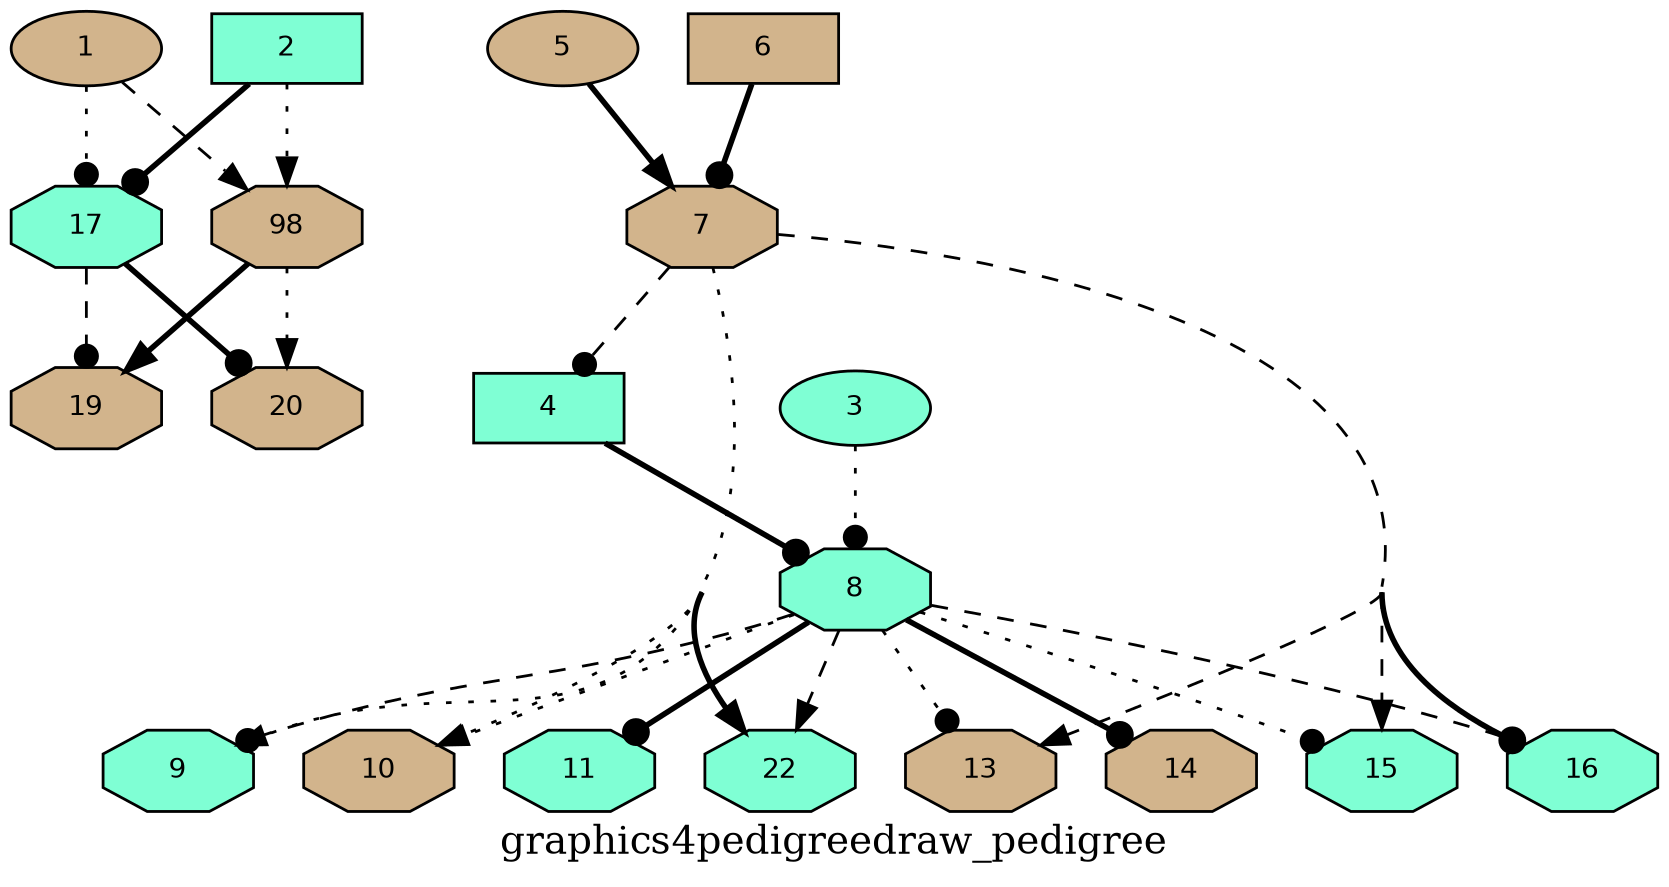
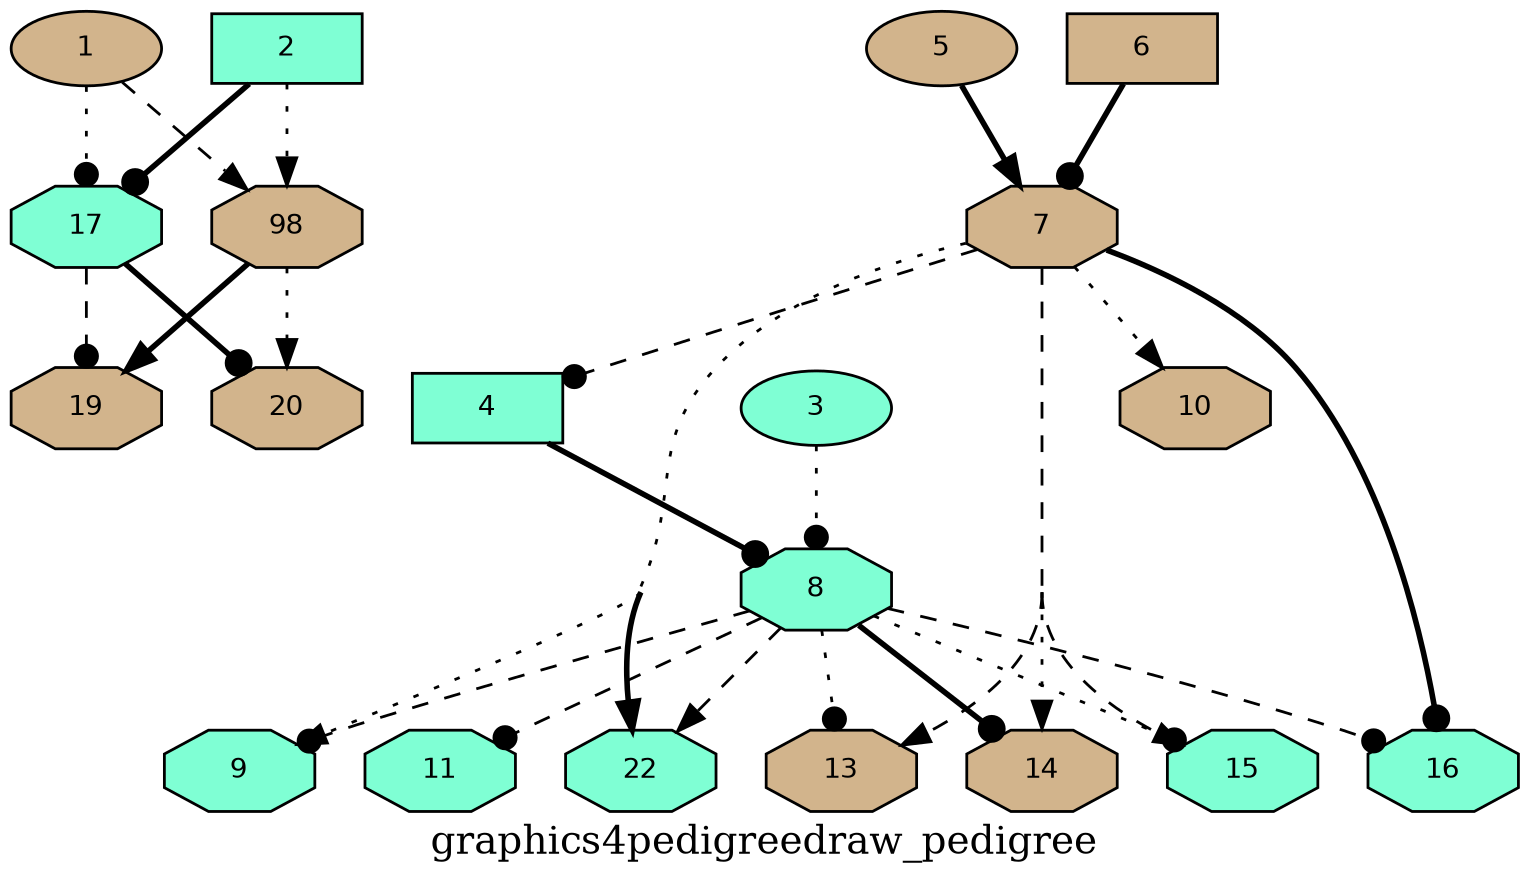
edge "7" -> "14": added
edge "8" -> "11": style bold -> dashed
edge "8" -> "10": removed
